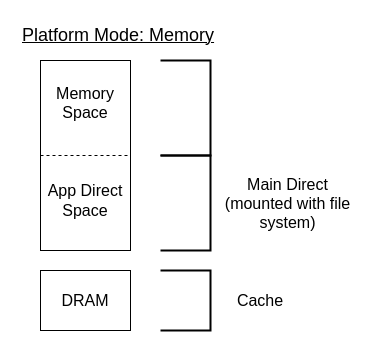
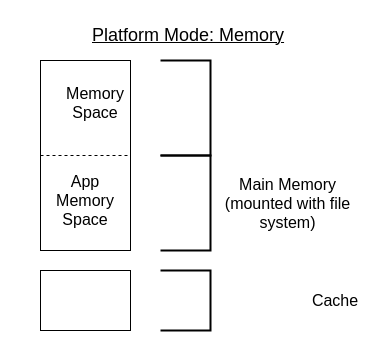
node "Platform Mode: Memory": moved (151, 36) -> (221, 36)
node "Memory Space": moved (86, 111) -> (96, 111)
node "App Direct Space": label "App Direct Space" -> "App Memory Space"
node "Main Direct (mounted with file system)": label "Main Direct (mounted with file system)" -> "Main Memory (mounted with file system)"
node "DRAM": removed
node "Cache": moved (261, 301) -> (336, 301)
